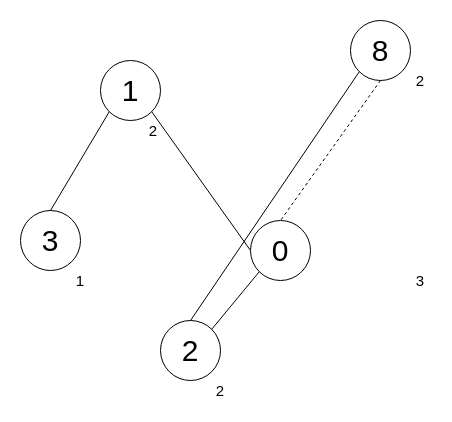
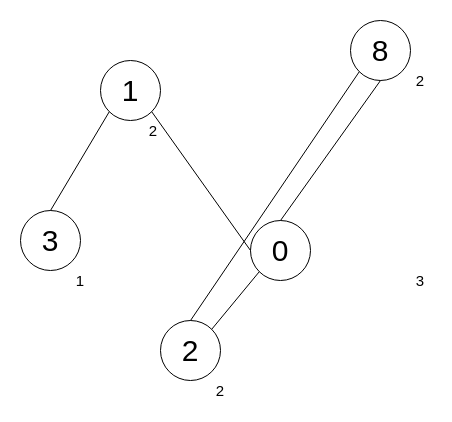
edge "8" -- "0": style dashed -> solid
